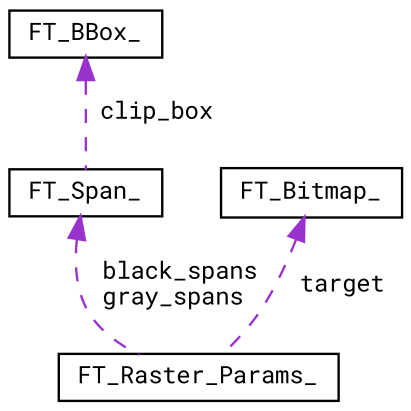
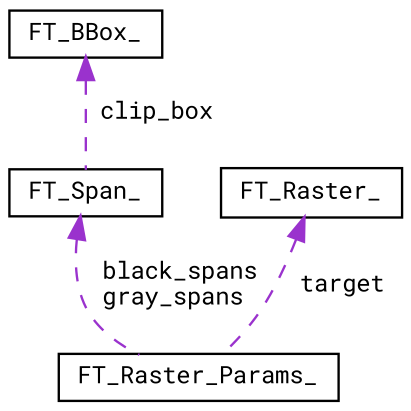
node "FT_Bitmap_": label "FT_Bitmap_" -> "FT_Raster_"
